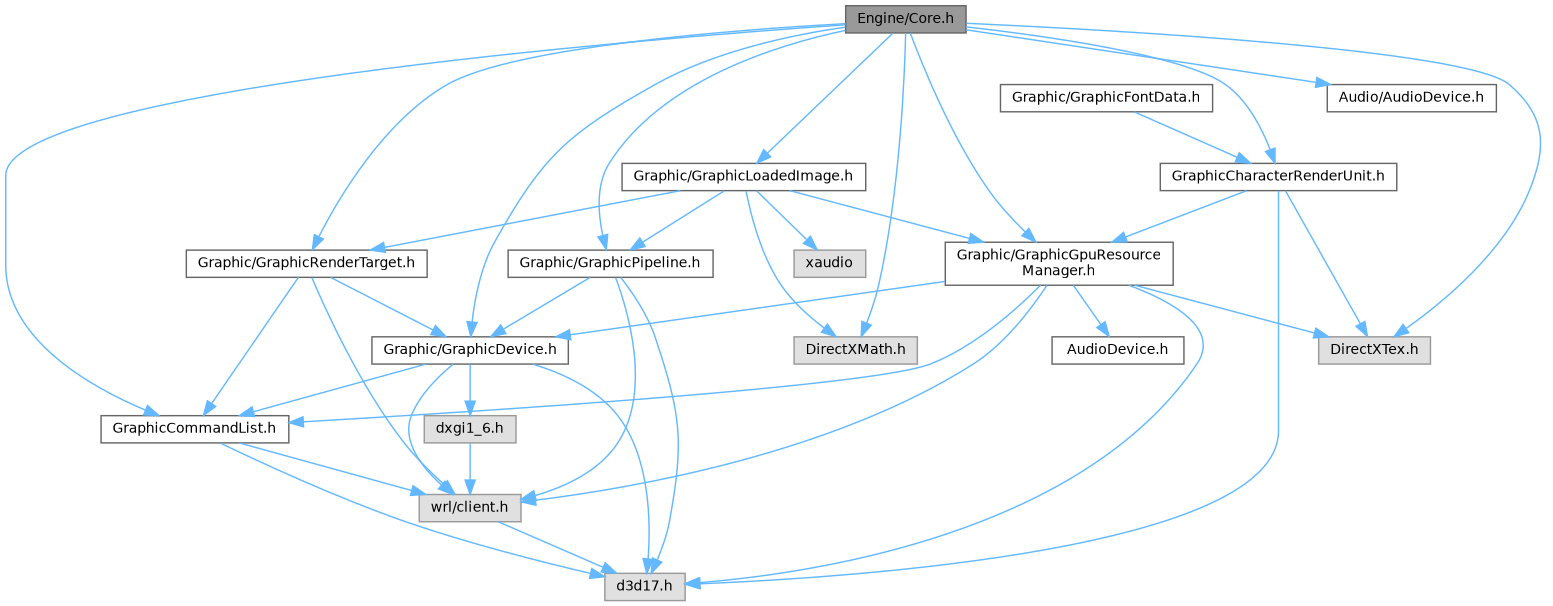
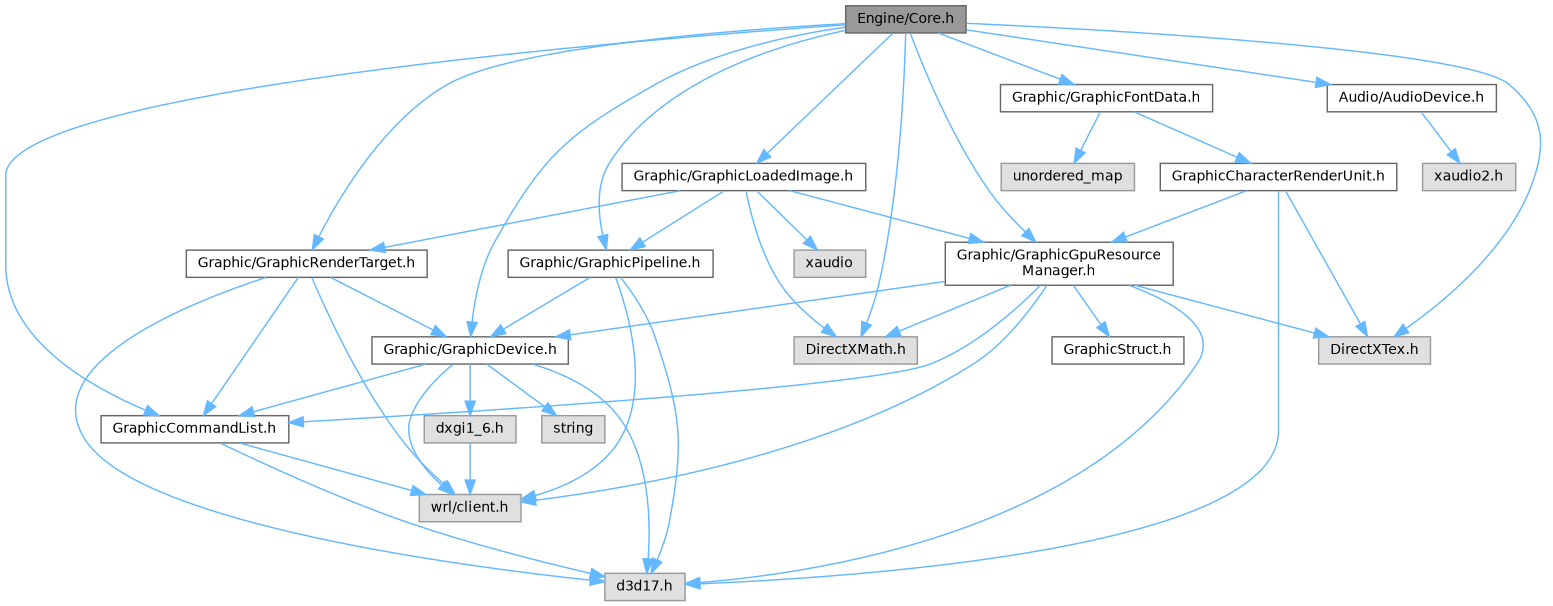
edge "Engine/Core.h" -> "GraphicCharacterRenderUnit.h": now "Engine/Core.h" -> "Graphic/GraphicFontData.h"
node "unordered_map": added
node "xaudio2.h": added
edge "Graphic/GraphicGpuResource Manager.h" -> "DirectXMath.h": added
node "AudioDevice.h": label "AudioDevice.h" -> "GraphicStruct.h"
node "string": added
edge "wrl/client.h" -> "d3d17.h": now "Graphic/GraphicRenderTarget.h" -> "d3d17.h"
